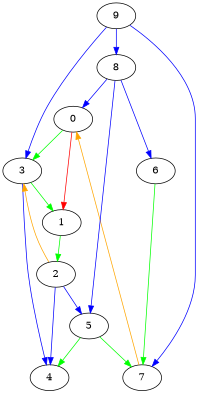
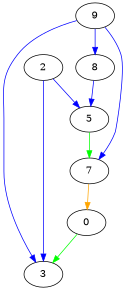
edge "8" -> "0": removed
node "6": removed
node "1": removed
edge "2" -> "3": color orange -> blue
node "4": removed
